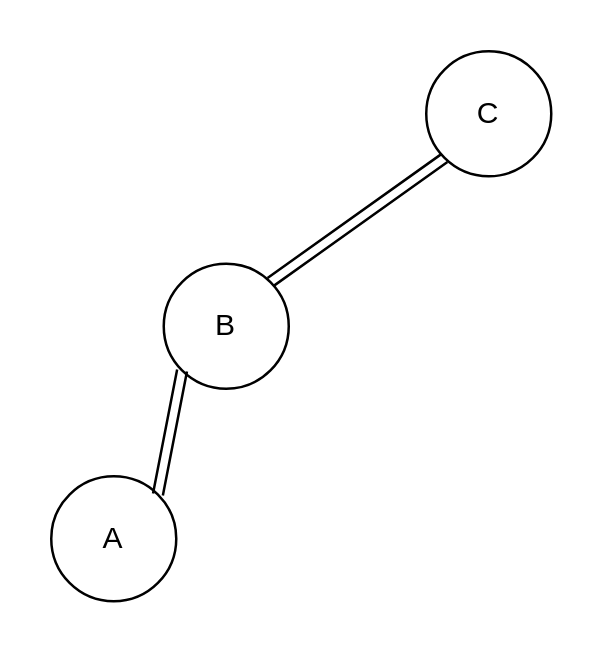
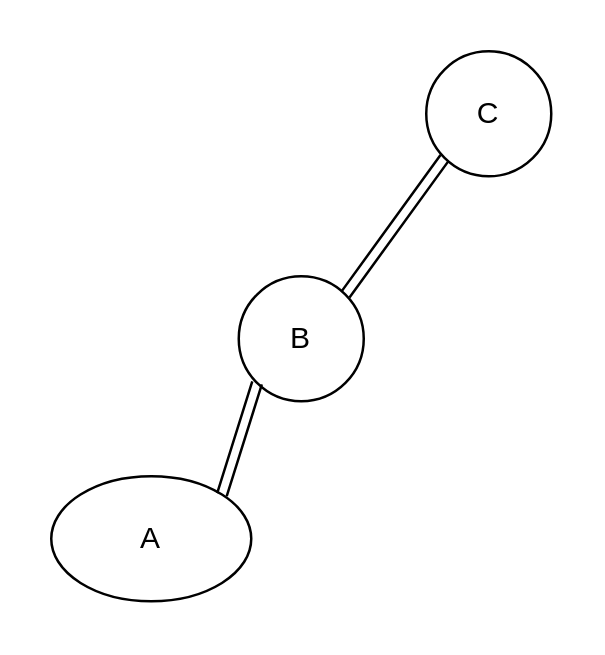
node "B": moved (226, 326) -> (301, 339)
node "A": size 125x125 -> 200x125
